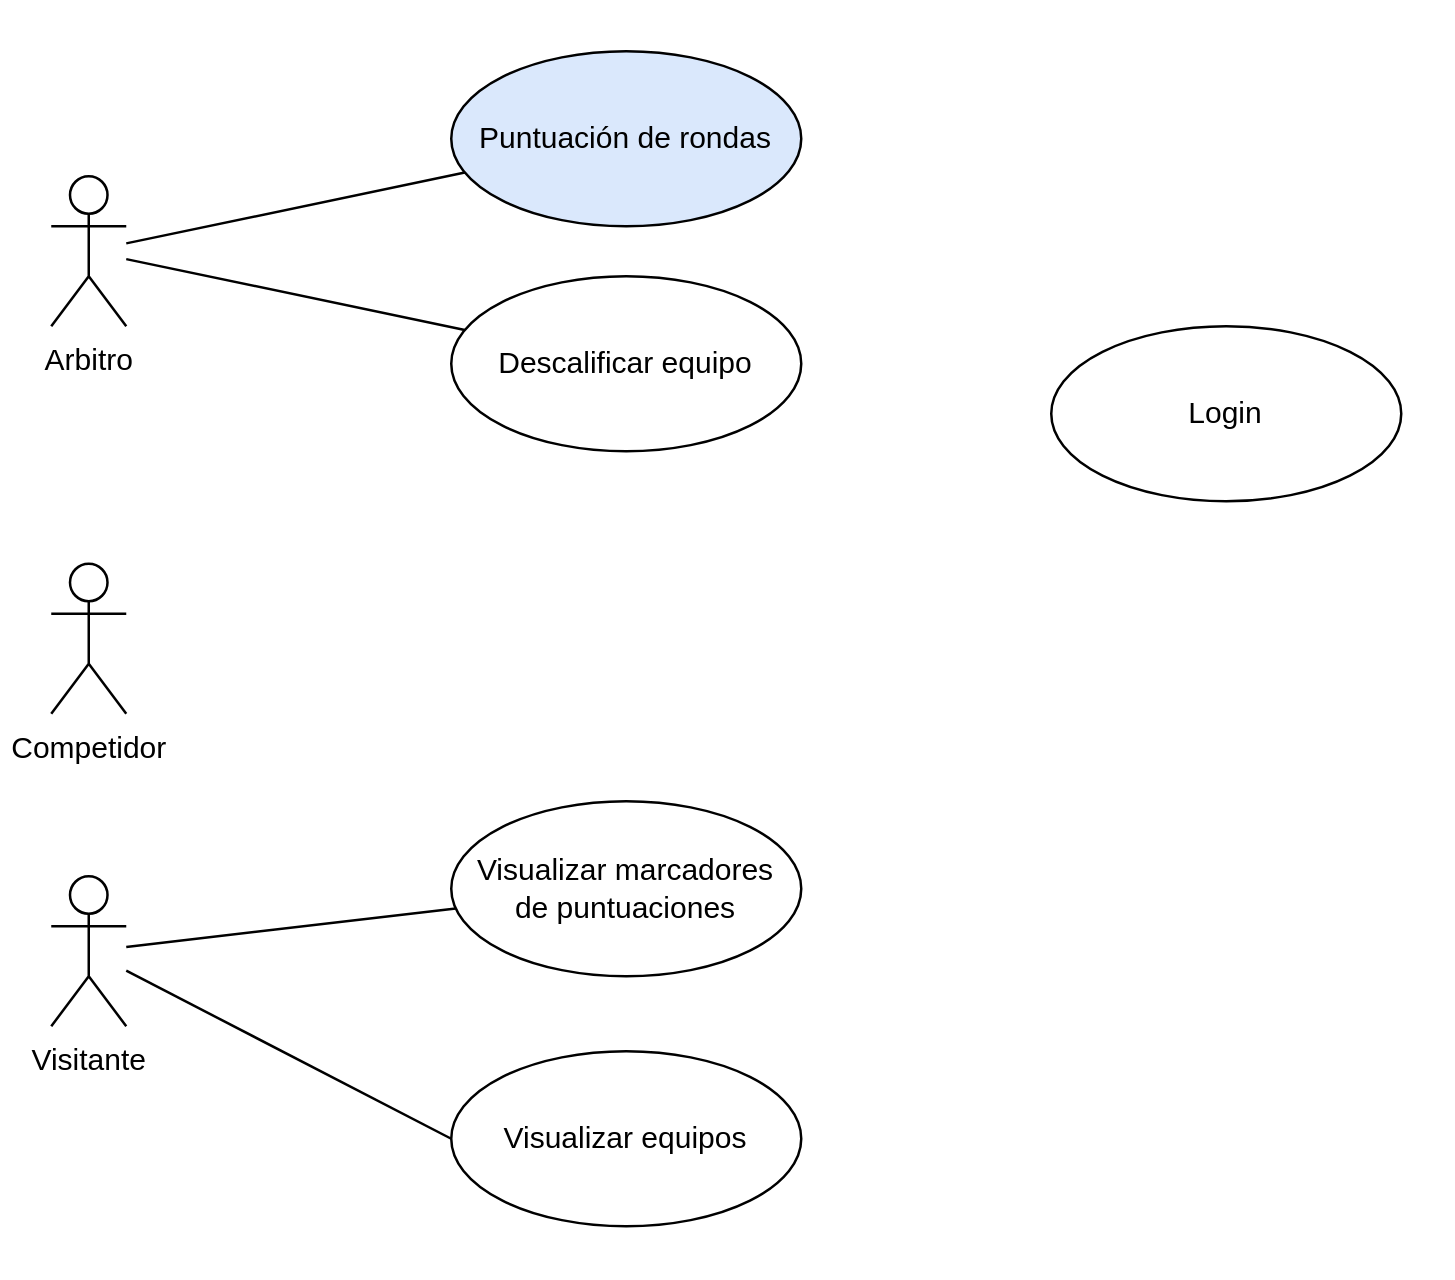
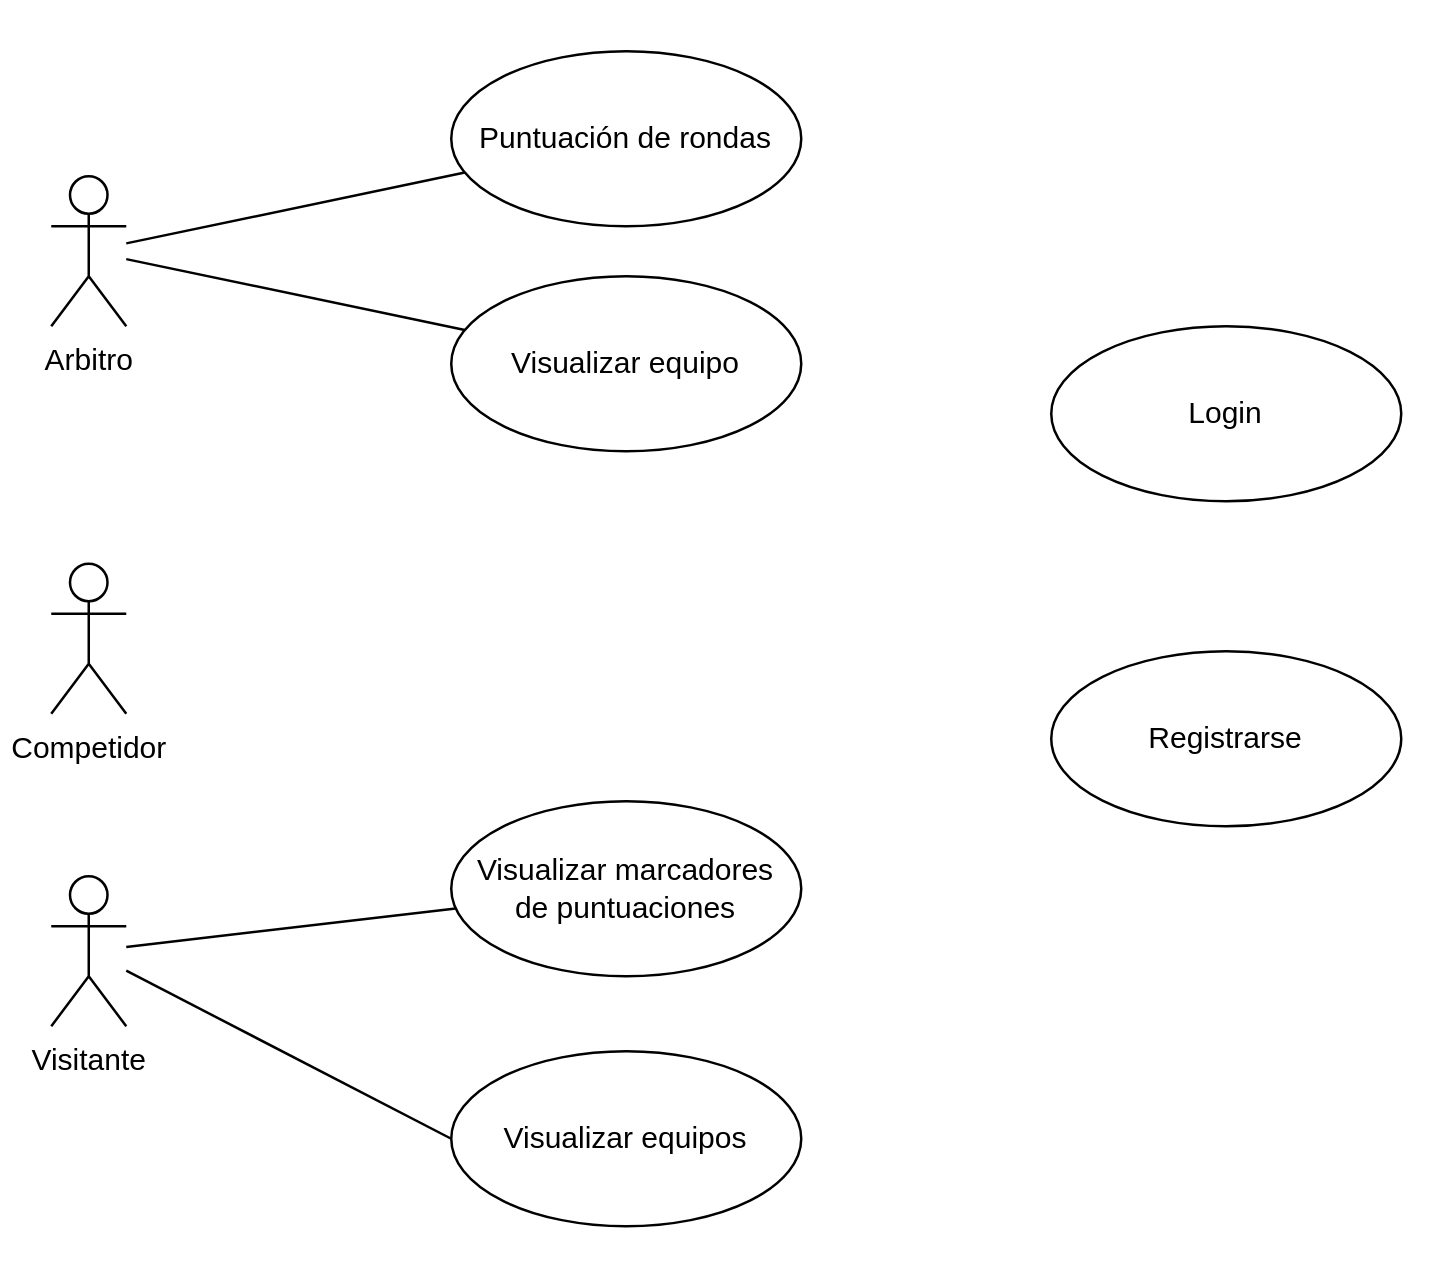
node "Puntuación de rondas": fillcolor #dae8fc -> #ffffff
node "Descalificar equipo": label "Descalificar equipo" -> "Visualizar equipo"
node "Registrarse": added
